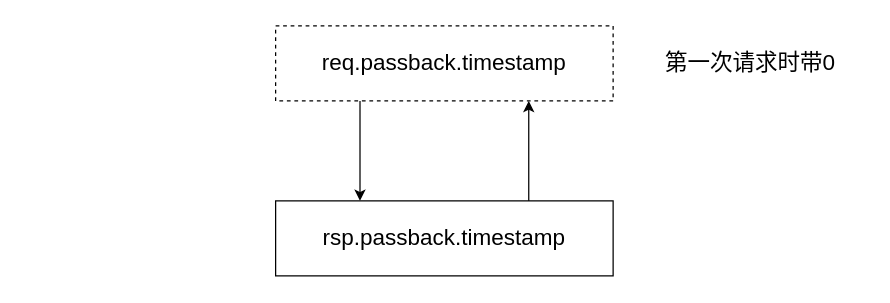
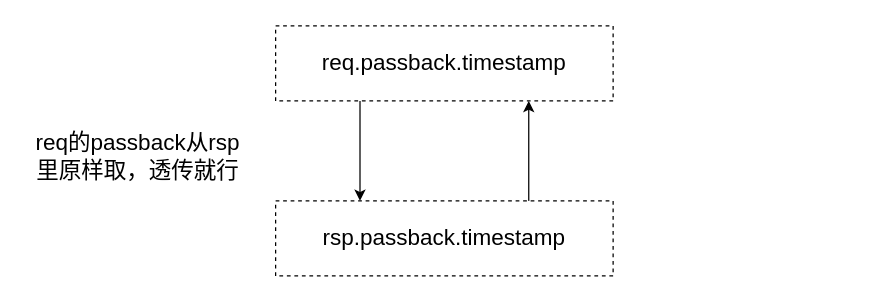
node "第一次请求时带0": removed
node "req的passback从rsp里原样取，透传就行": added
node "rsp.passback.timestamp": style solid -> dashed
